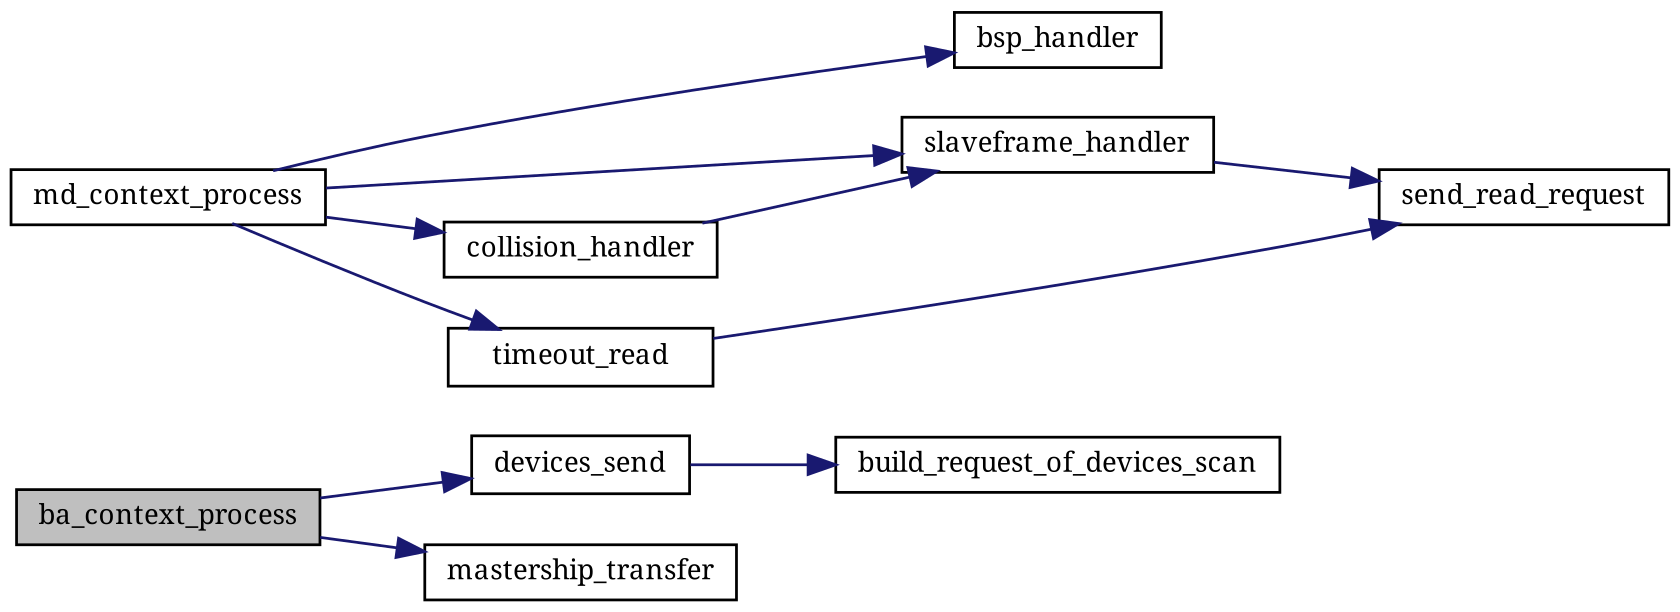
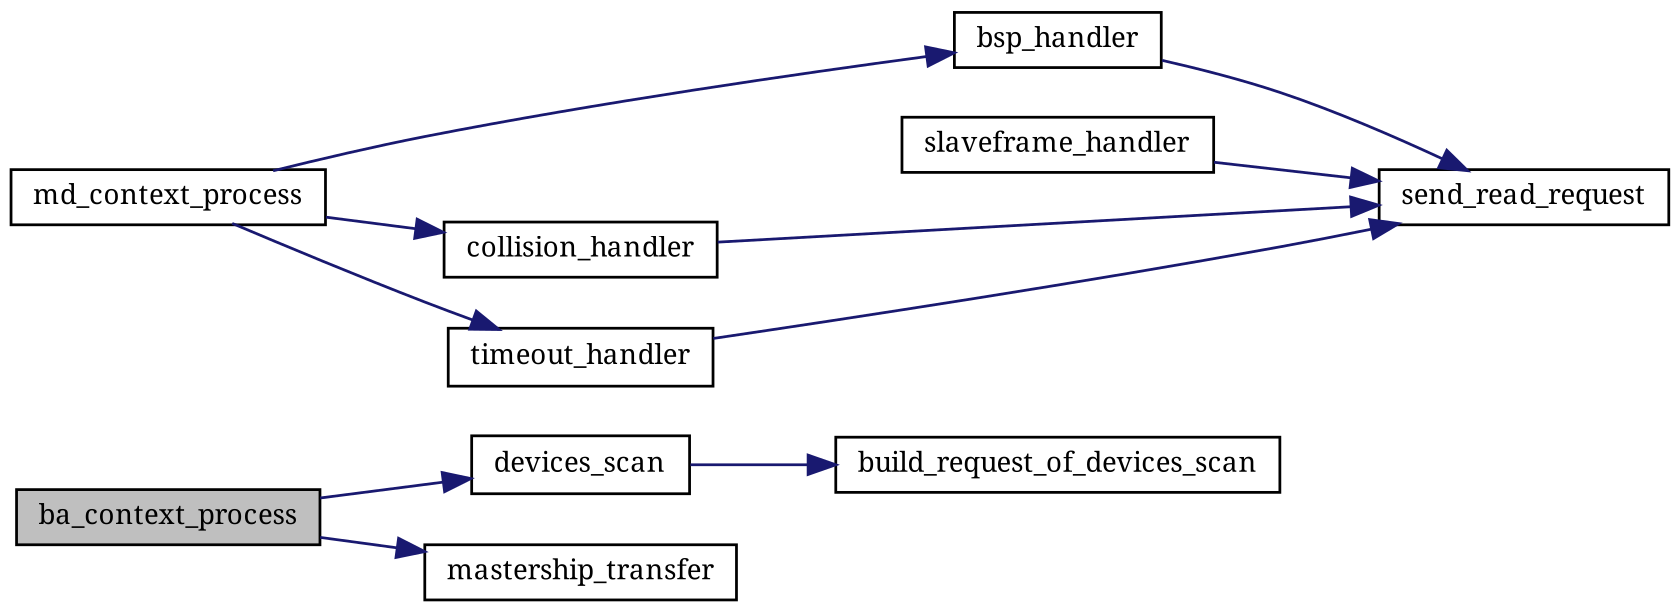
edge "bsp_handler" -> "send_read_request": added
edge "md_context_process" -> "slaveframe_handler": removed
edge "collision_handler" -> "slaveframe_handler": now "collision_handler" -> "send_read_request"
node "timeout_read": label "timeout_read" -> "timeout_handler"
node "devices_send": label "devices_send" -> "devices_scan"
